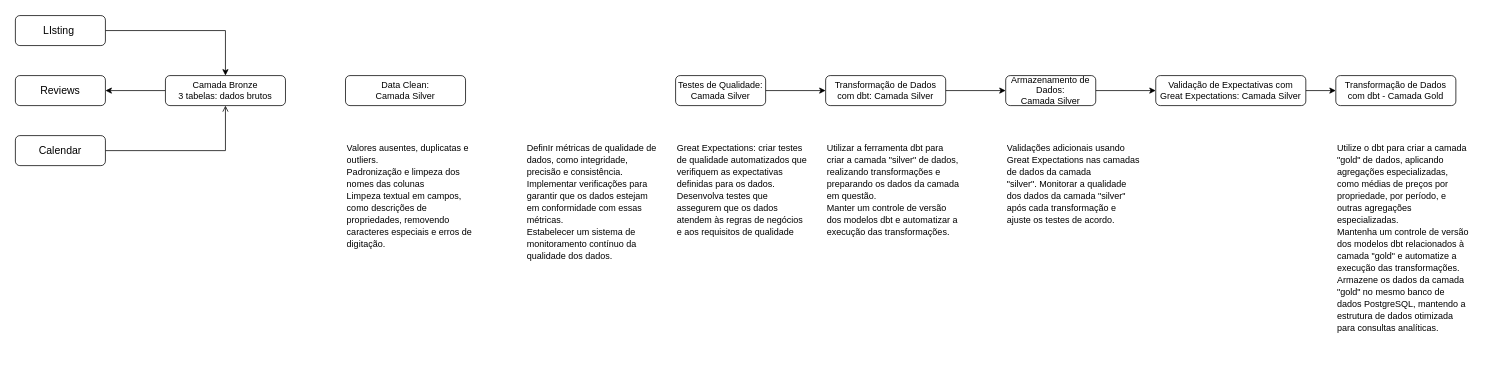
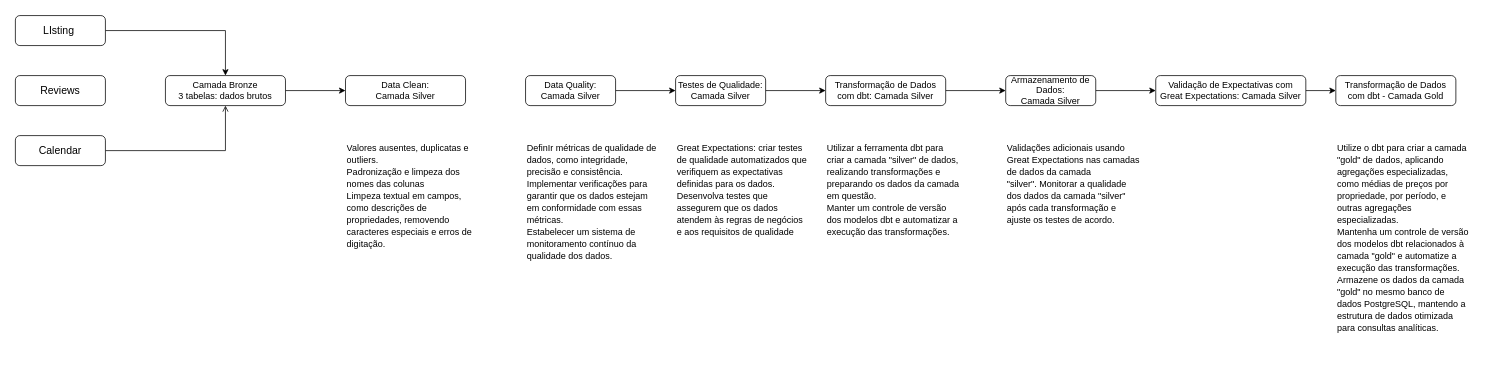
edge "Camada Bronze 3 tabelas: dados brutos" -> "Reviews": now "Camada Bronze 3 tabelas: dados brutos" -> "Data Clean: Camada Silver"
node "Data Quality: Camada Silver": added
edge "Data Quality: Camada Silver" -> "Testes de Qualidade: Camada Silver": added
